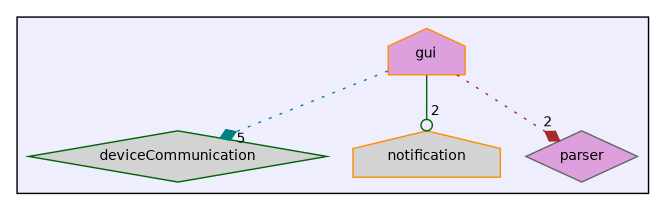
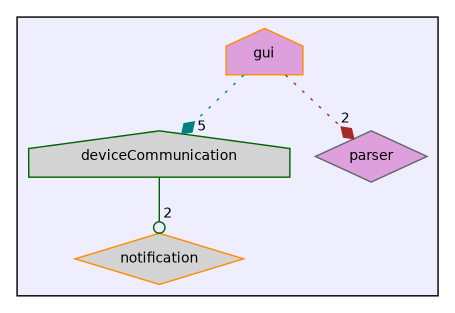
edge "gui" -> "notification": now "deviceCommunication" -> "notification"
node "deviceCommunication": shape diamond -> house
node "notification": shape house -> diamond
